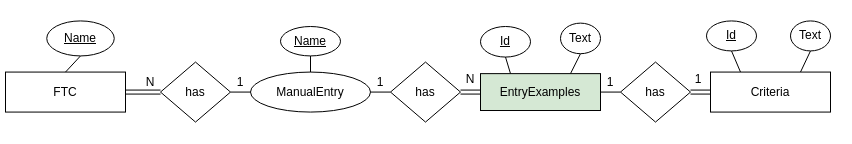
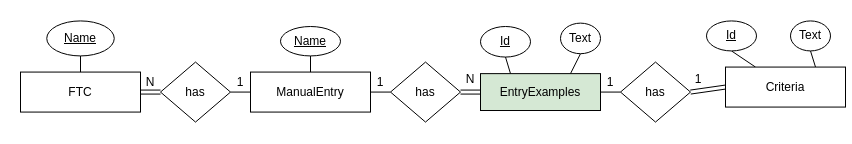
node "FTC": moved (66, 92) -> (81, 92)
node "ManualEntry": shape ellipse -> rectangle
node "Criteria": moved (771, 92) -> (786, 87)
